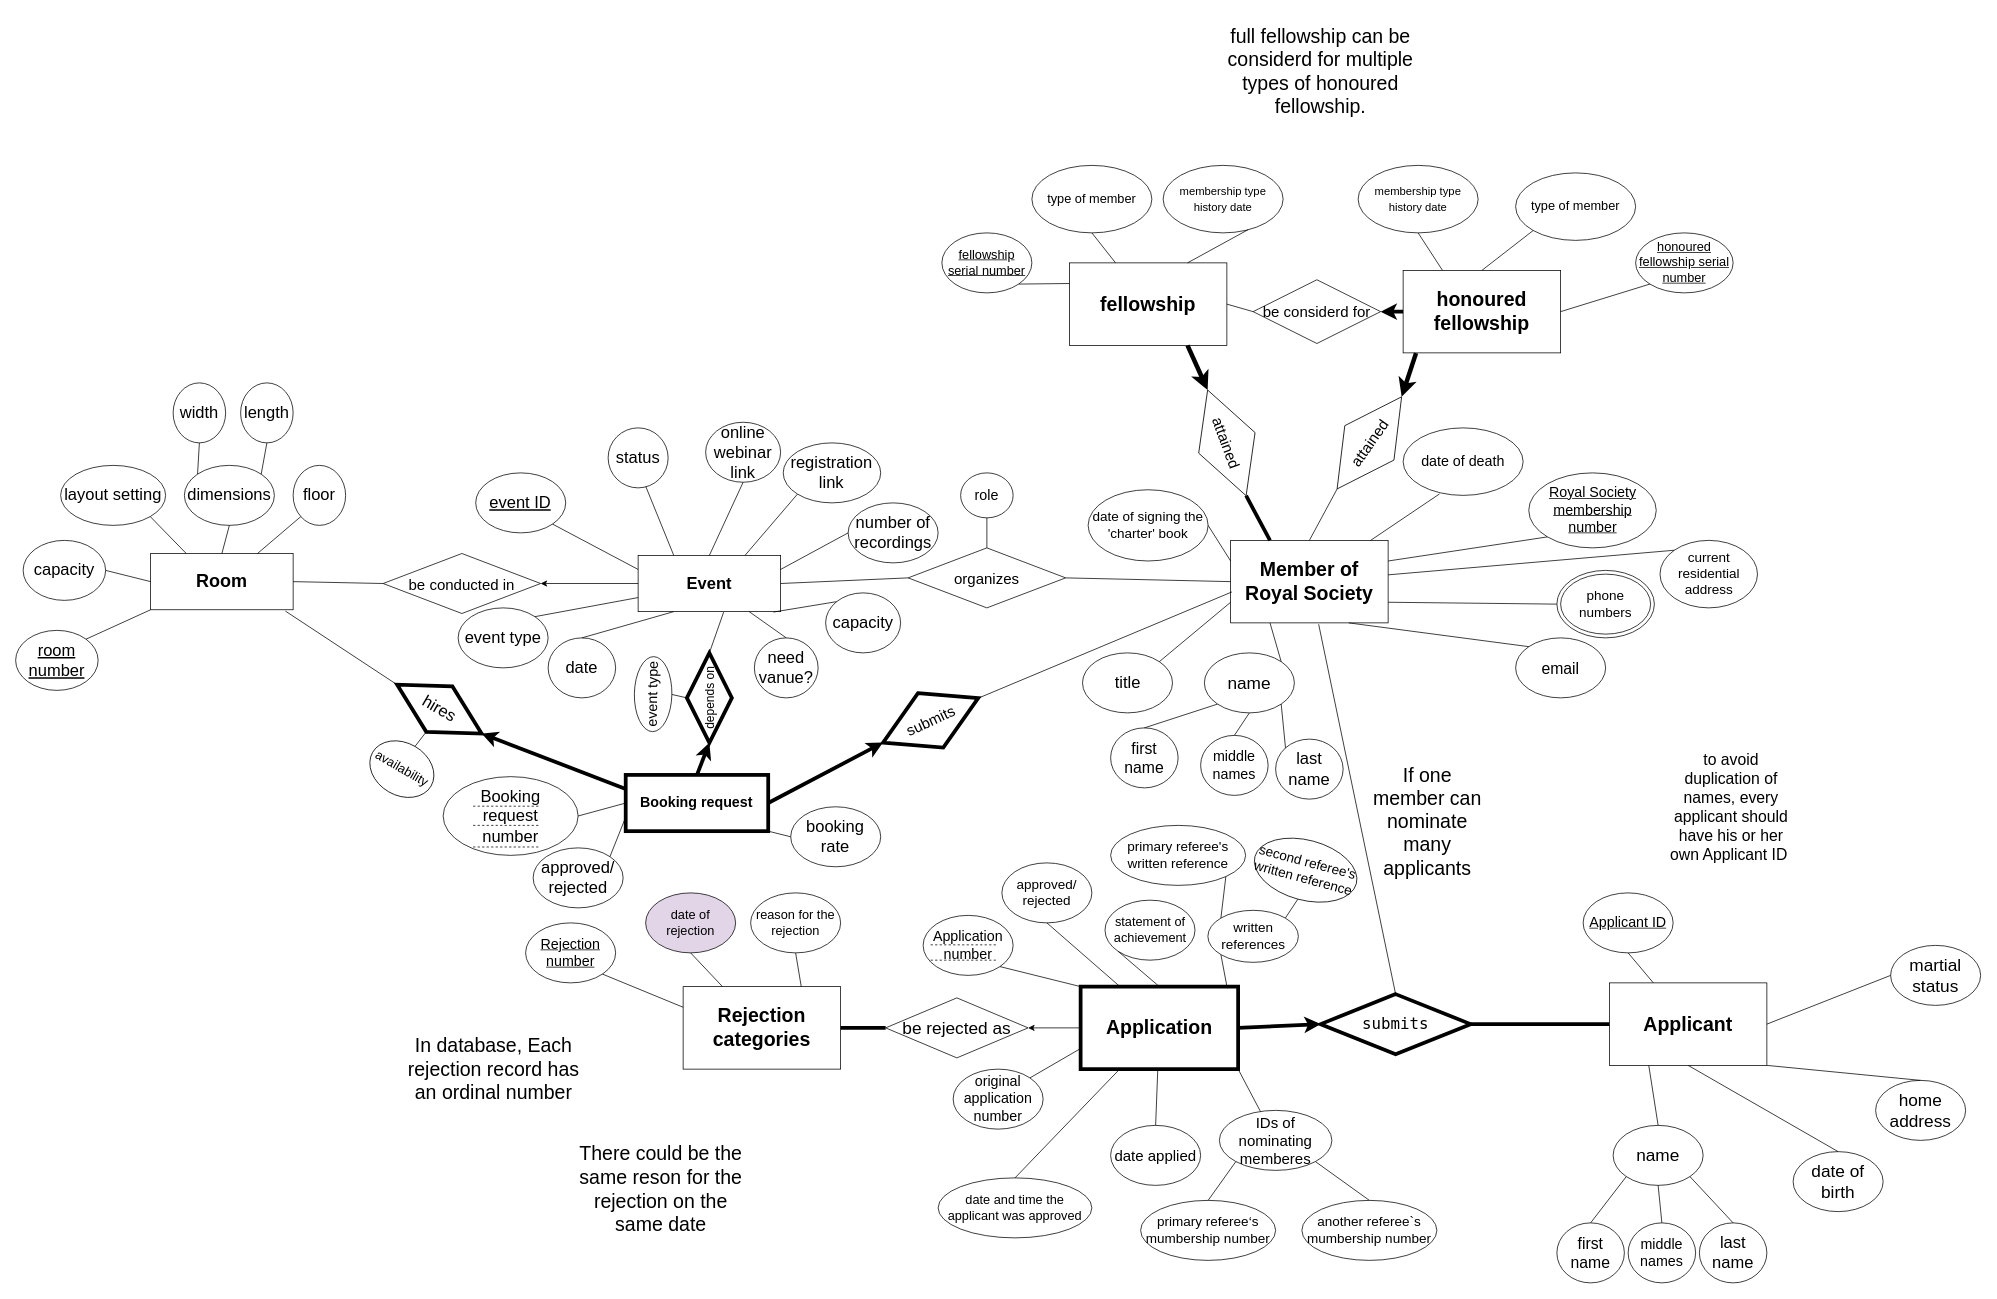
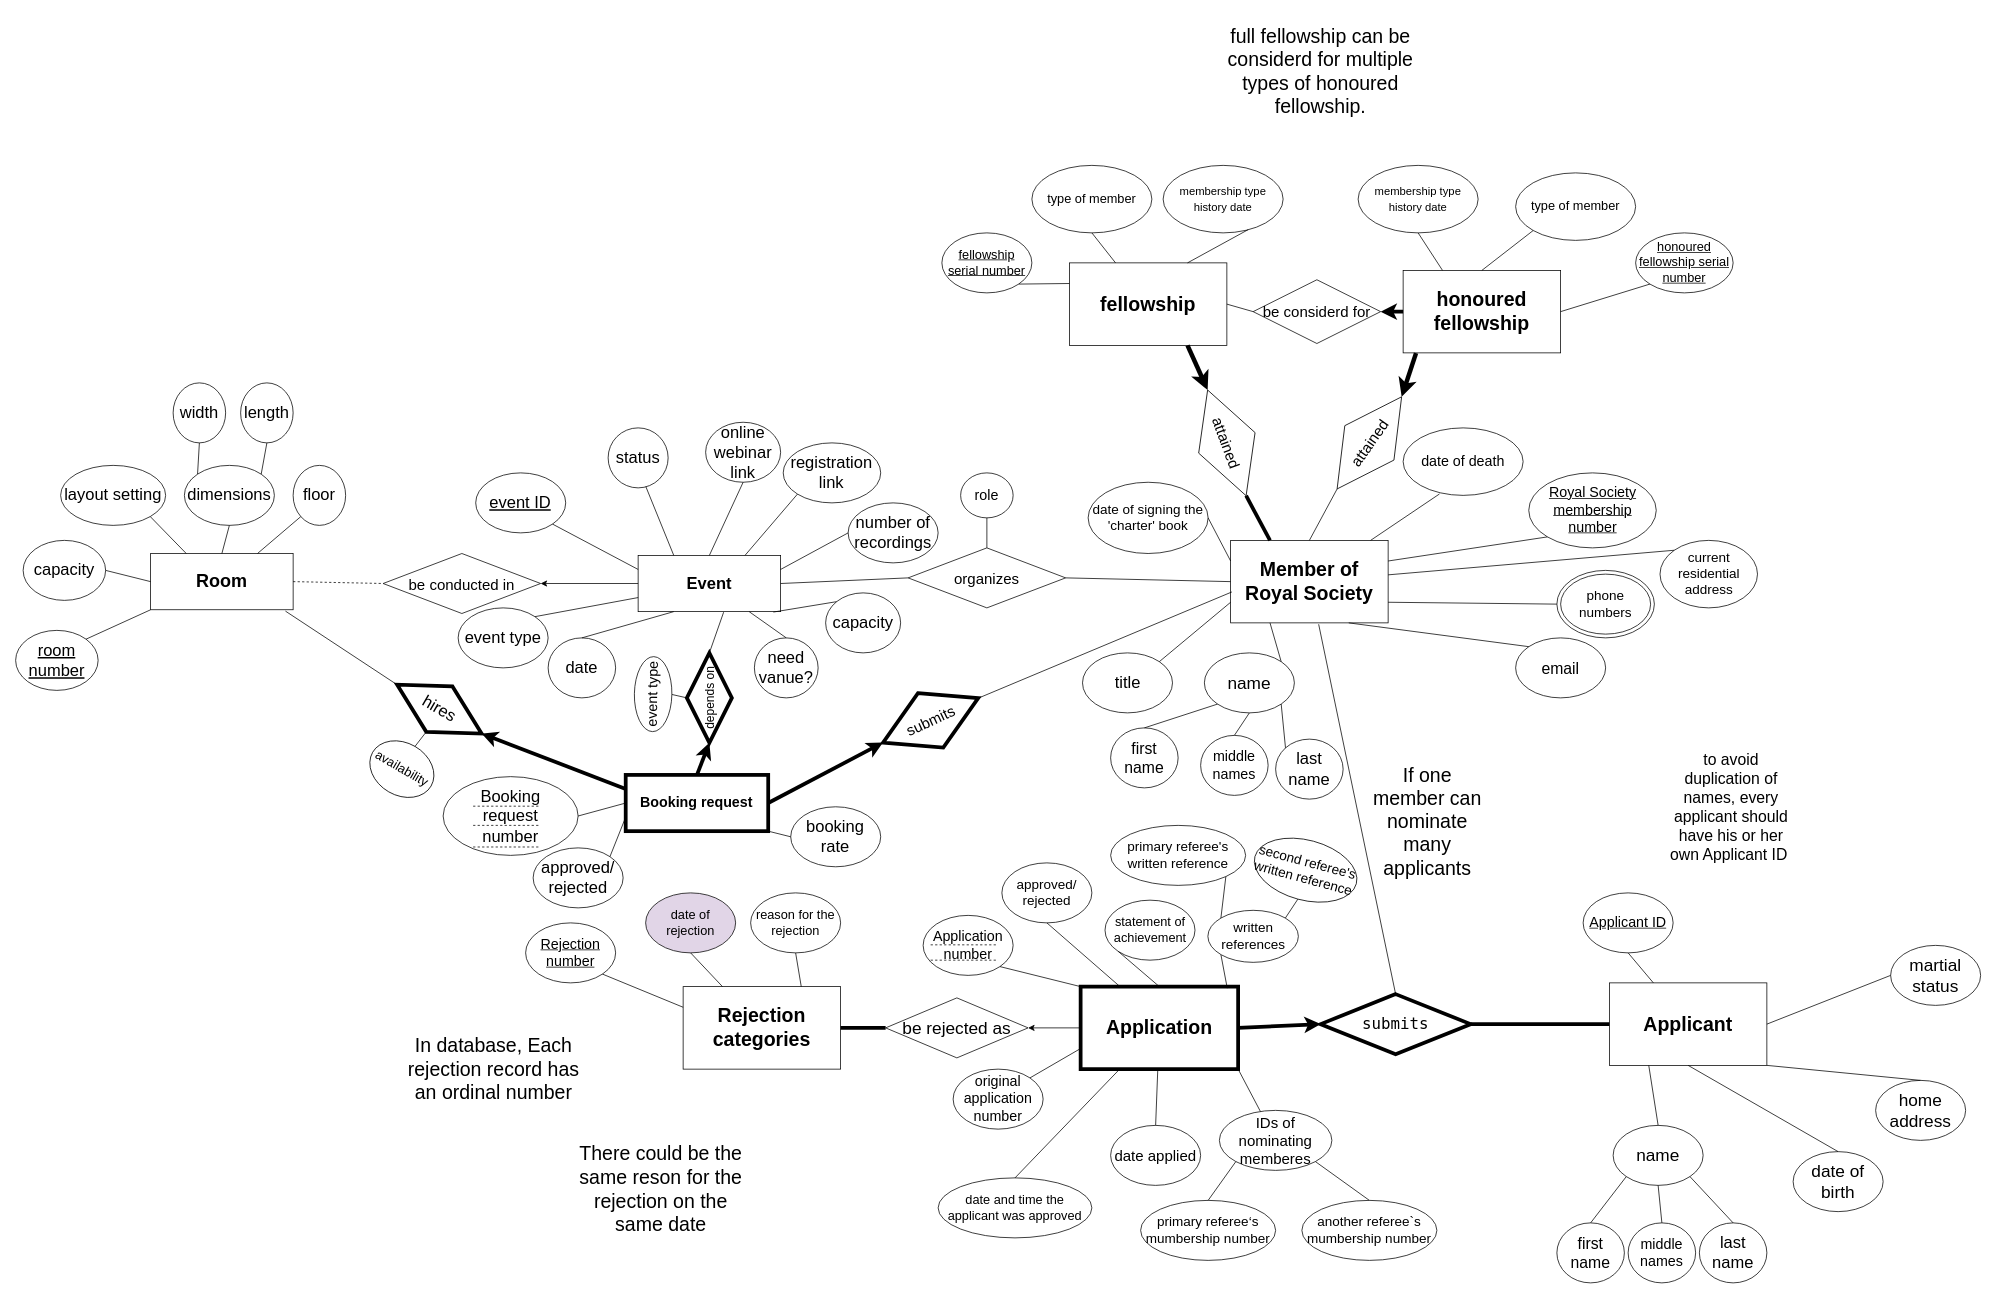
node "date of signing the 'charter' book": moved (1148, 525) -> (1148, 518)
edge "Room" -- "be conducted in": style solid -> dashed
